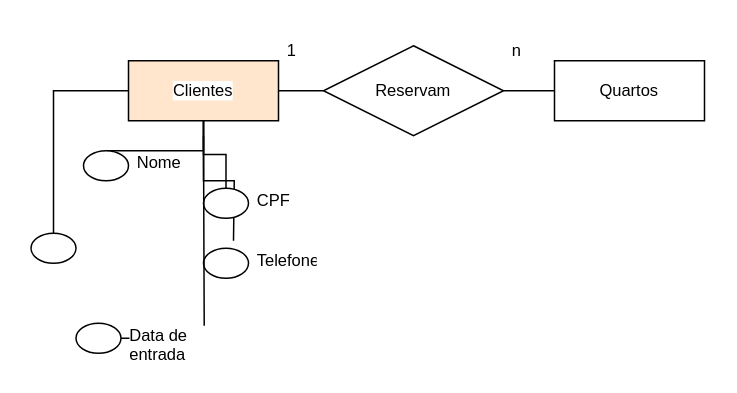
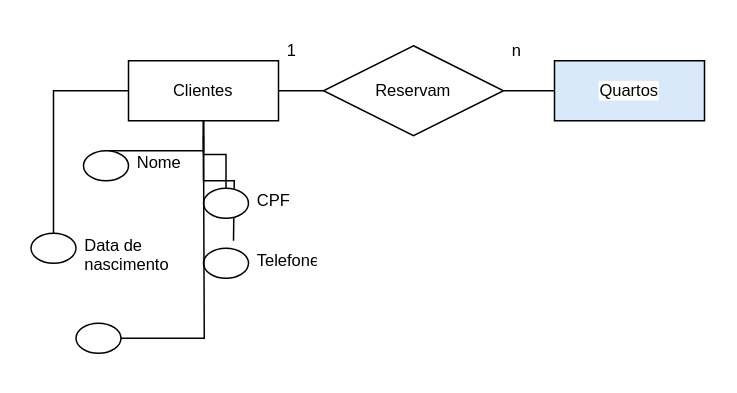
node "Clientes": fillcolor #ffe6cc -> #ffffff
node "Quartos": fillcolor #ffffff -> #dae8fc
node "Data de nascimento": added
node "Data de entrada": removed
